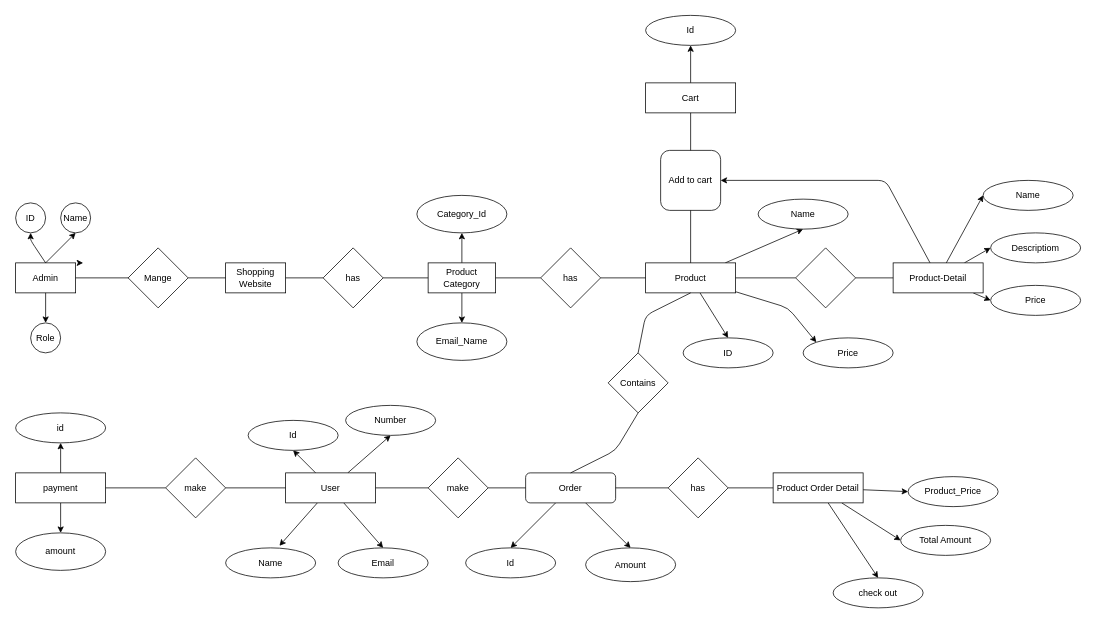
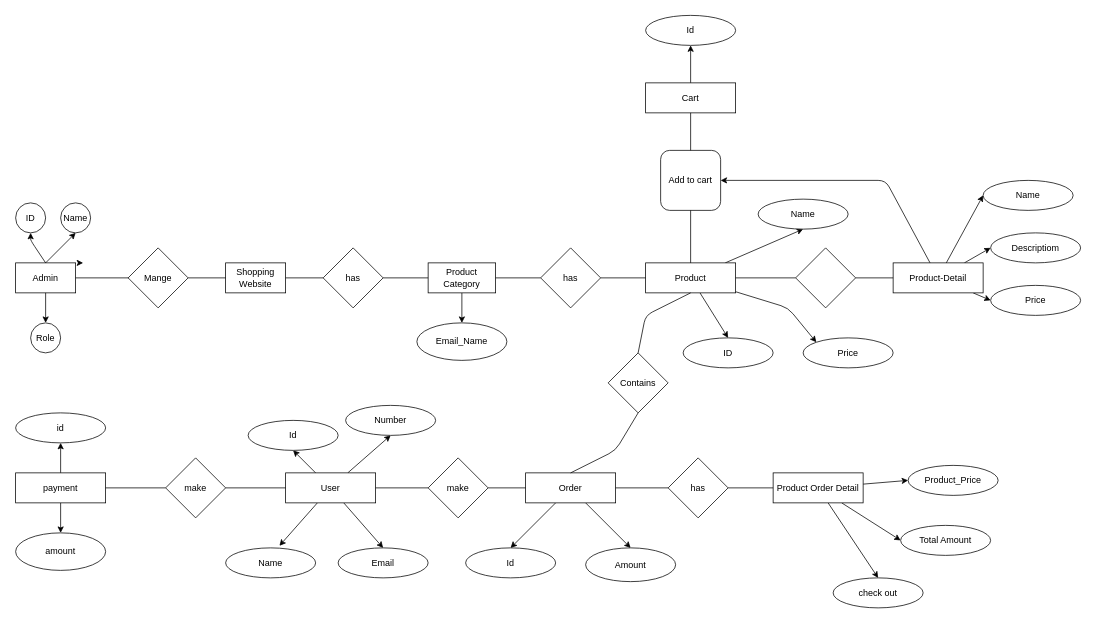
node "Category_Id": removed
edge "Product Category" -> "Category_Id": removed
node "Order": shape rounded rectangle -> rectangle
node "Product_Price": moved (953, 492) -> (953, 480)
